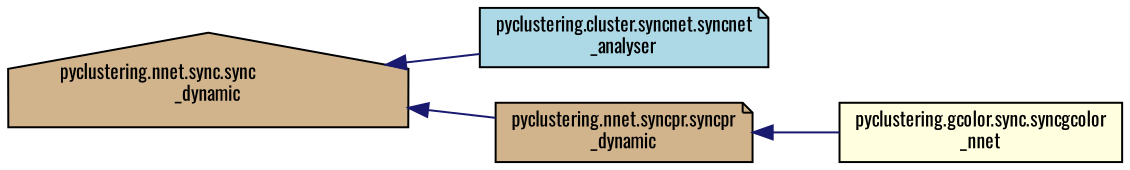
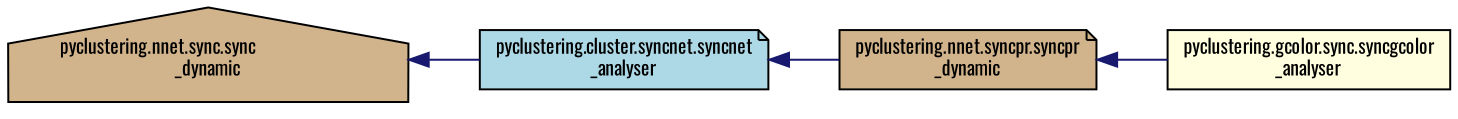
edge "pyclustering.nnet.syncpr.syncpr _dynamic" -> "pyclustering.nnet.sync.sync _dynamic": now "pyclustering.nnet.syncpr.syncpr _dynamic" -> "pyclustering.cluster.syncnet.syncnet _analyser"
node "pyclustering.gcolor.sync.syncgcolor _nnet": label "pyclustering.gcolor.sync.syncgcolor _nnet" -> "pyclustering.gcolor.sync.syncgcolor _analyser"
